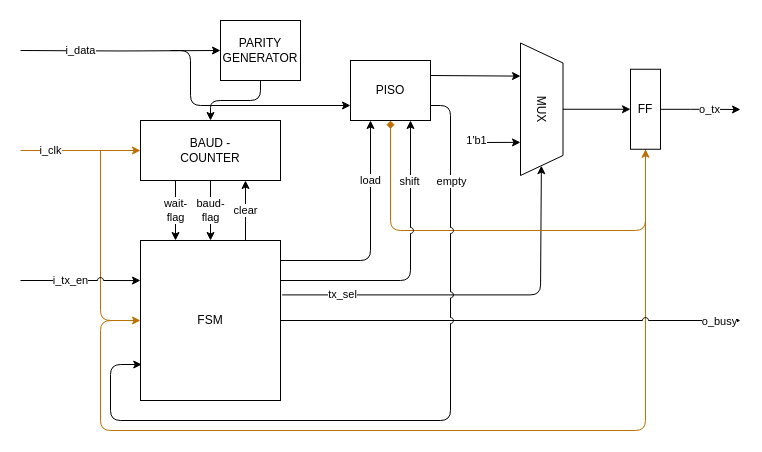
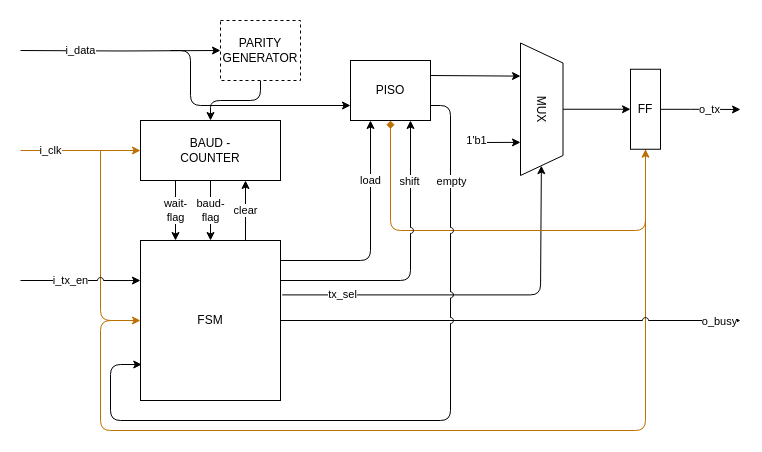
node "PARITY GENERATOR": style solid -> dashed
